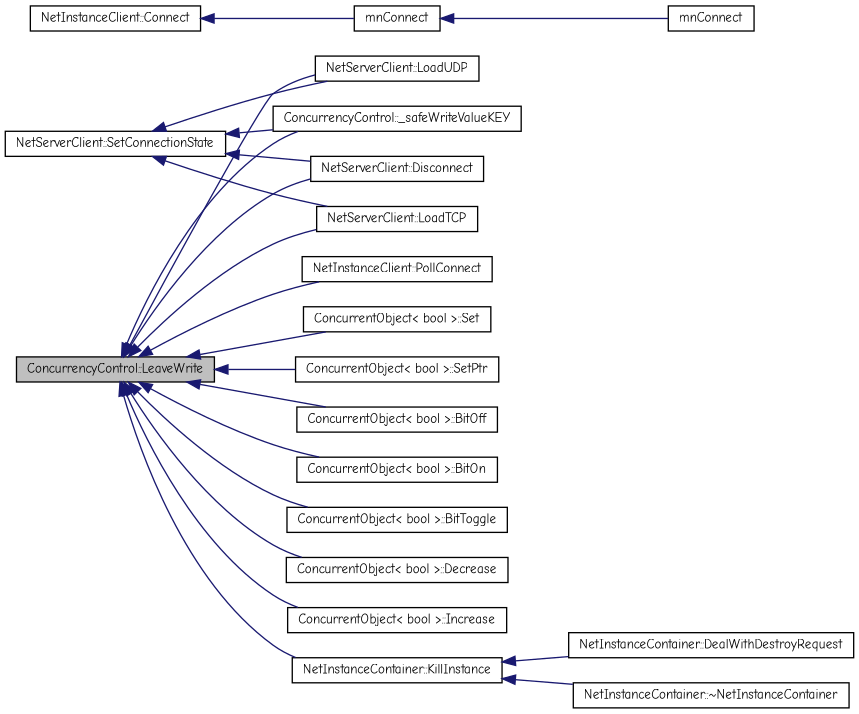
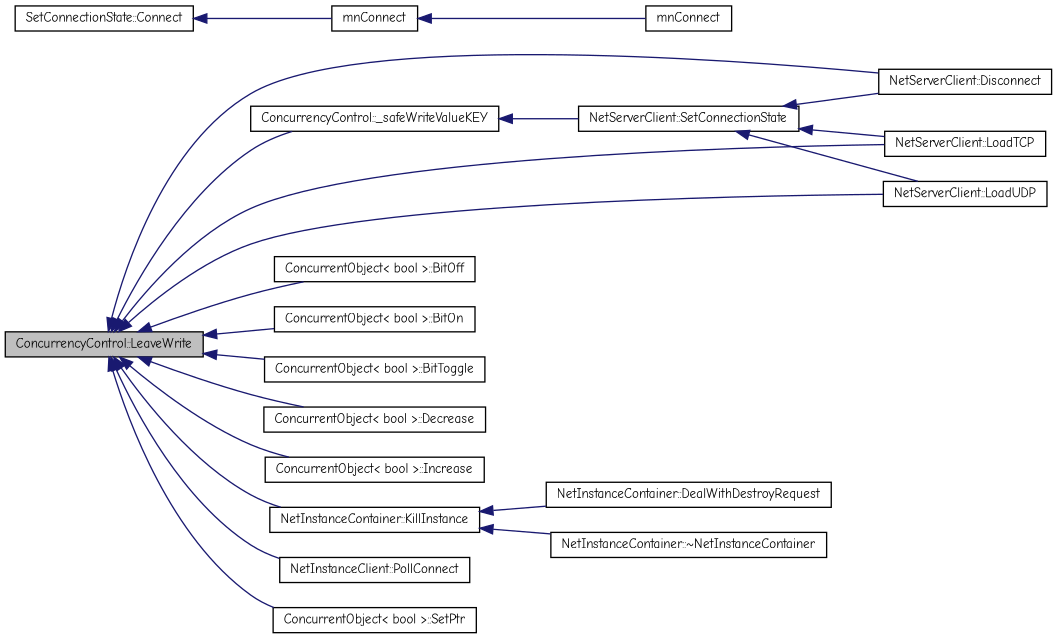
node "NetInstanceClient::Connect": label "NetInstanceClient::Connect" -> "SetConnectionState::Connect"
edge "ConcurrencyControl::_safeWriteValueKEY" -> "NetServerClient::SetConnectionState": reversed
node "ConcurrentObject< bool >::Set": removed
